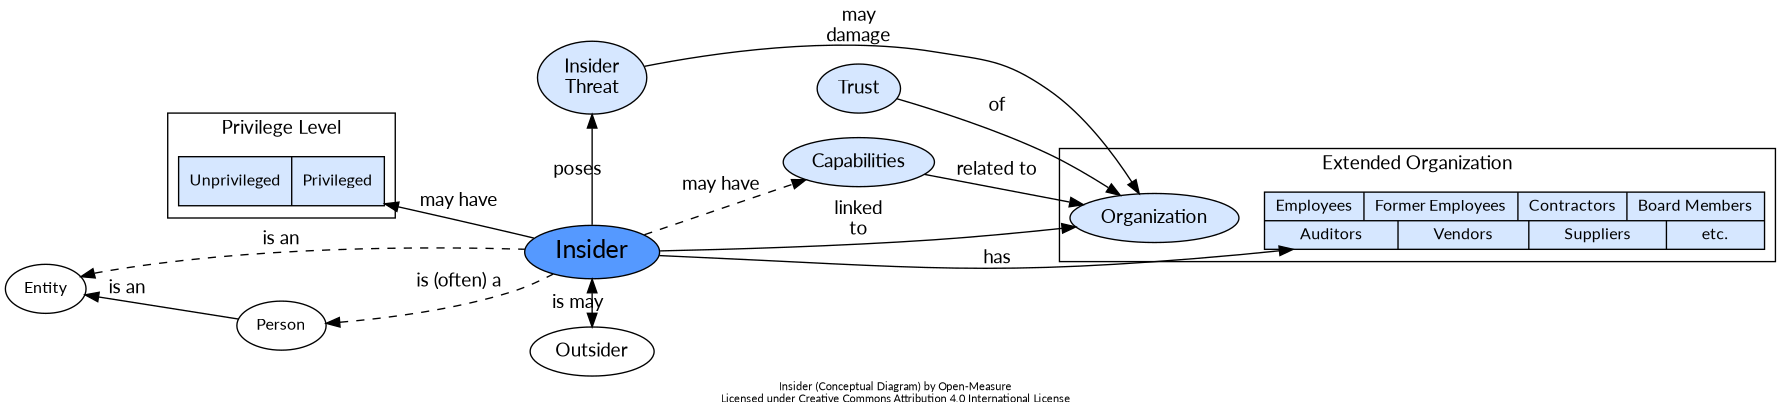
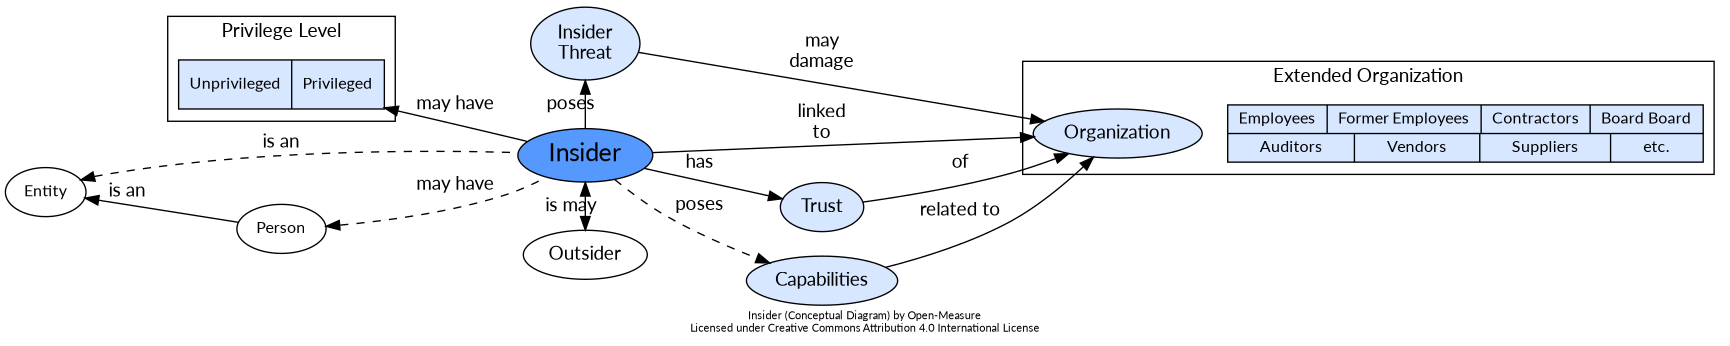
edge "Insider" -> "Capabilities": label "  may have  " -> "  poses  "
node "Employees": text "Board Members" -> "Board Board"
edge "Insider" -> "Employees": now "Insider" -> "Trust"
edge "Insider" -> "Person": label "  is (often) a  " -> "  may have  "
